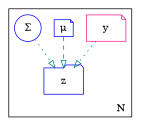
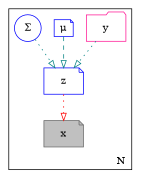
node "y": shape note -> folder
node "z": shape folder -> note
node "x": added
